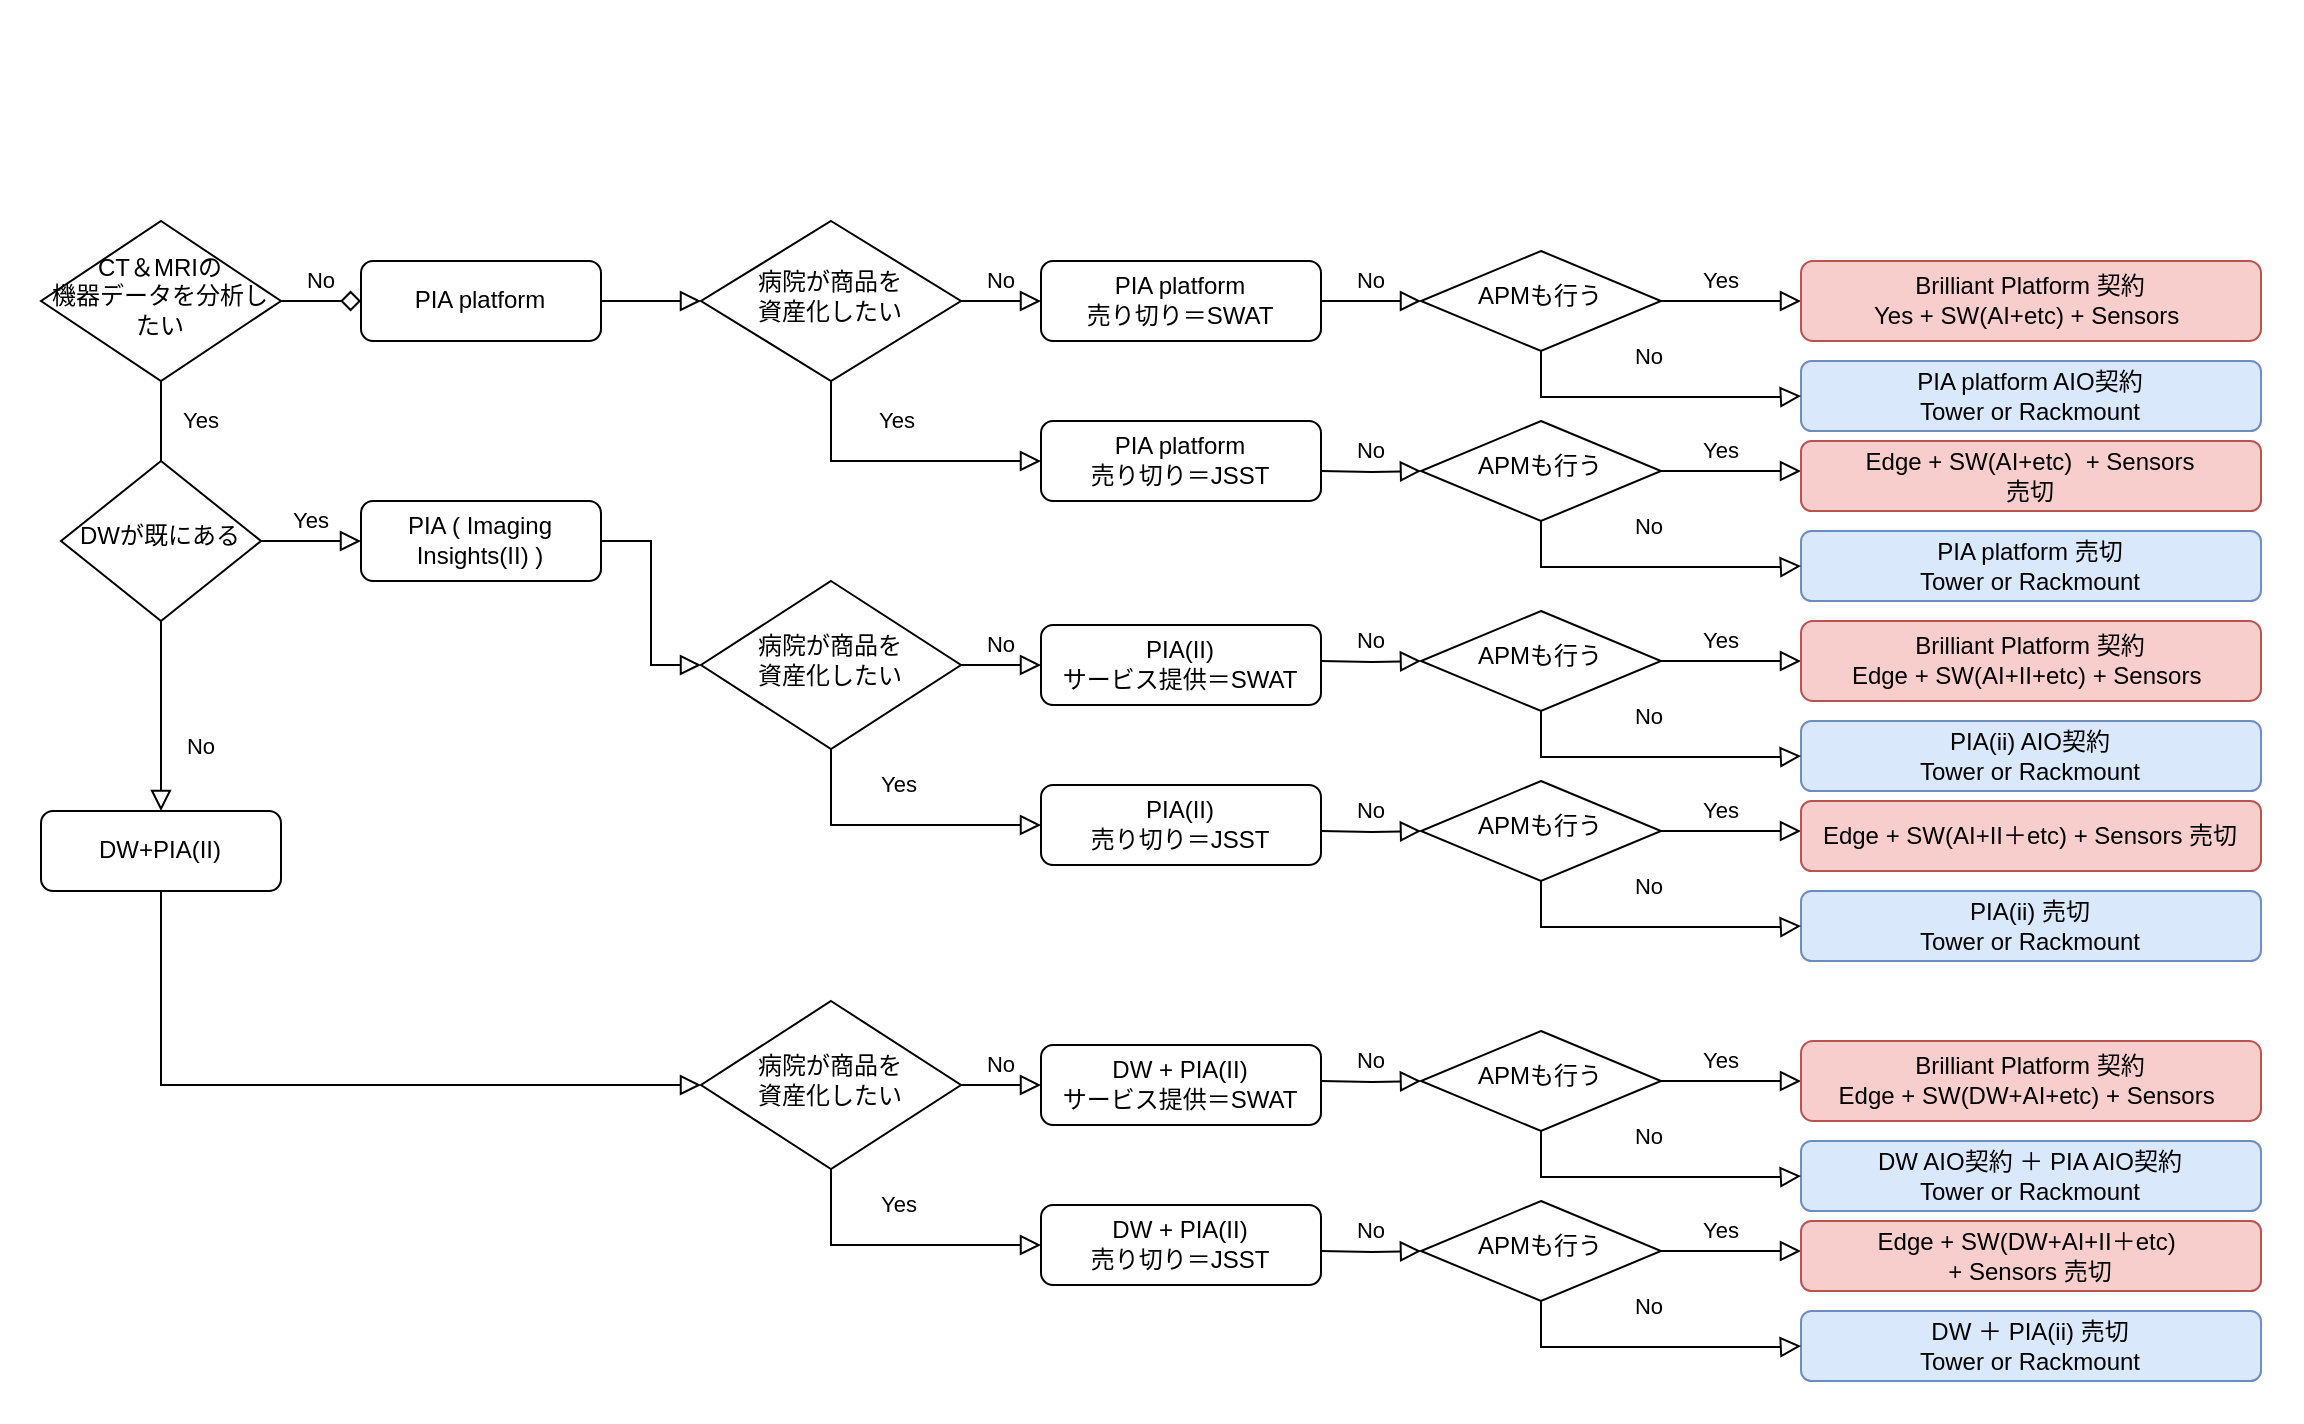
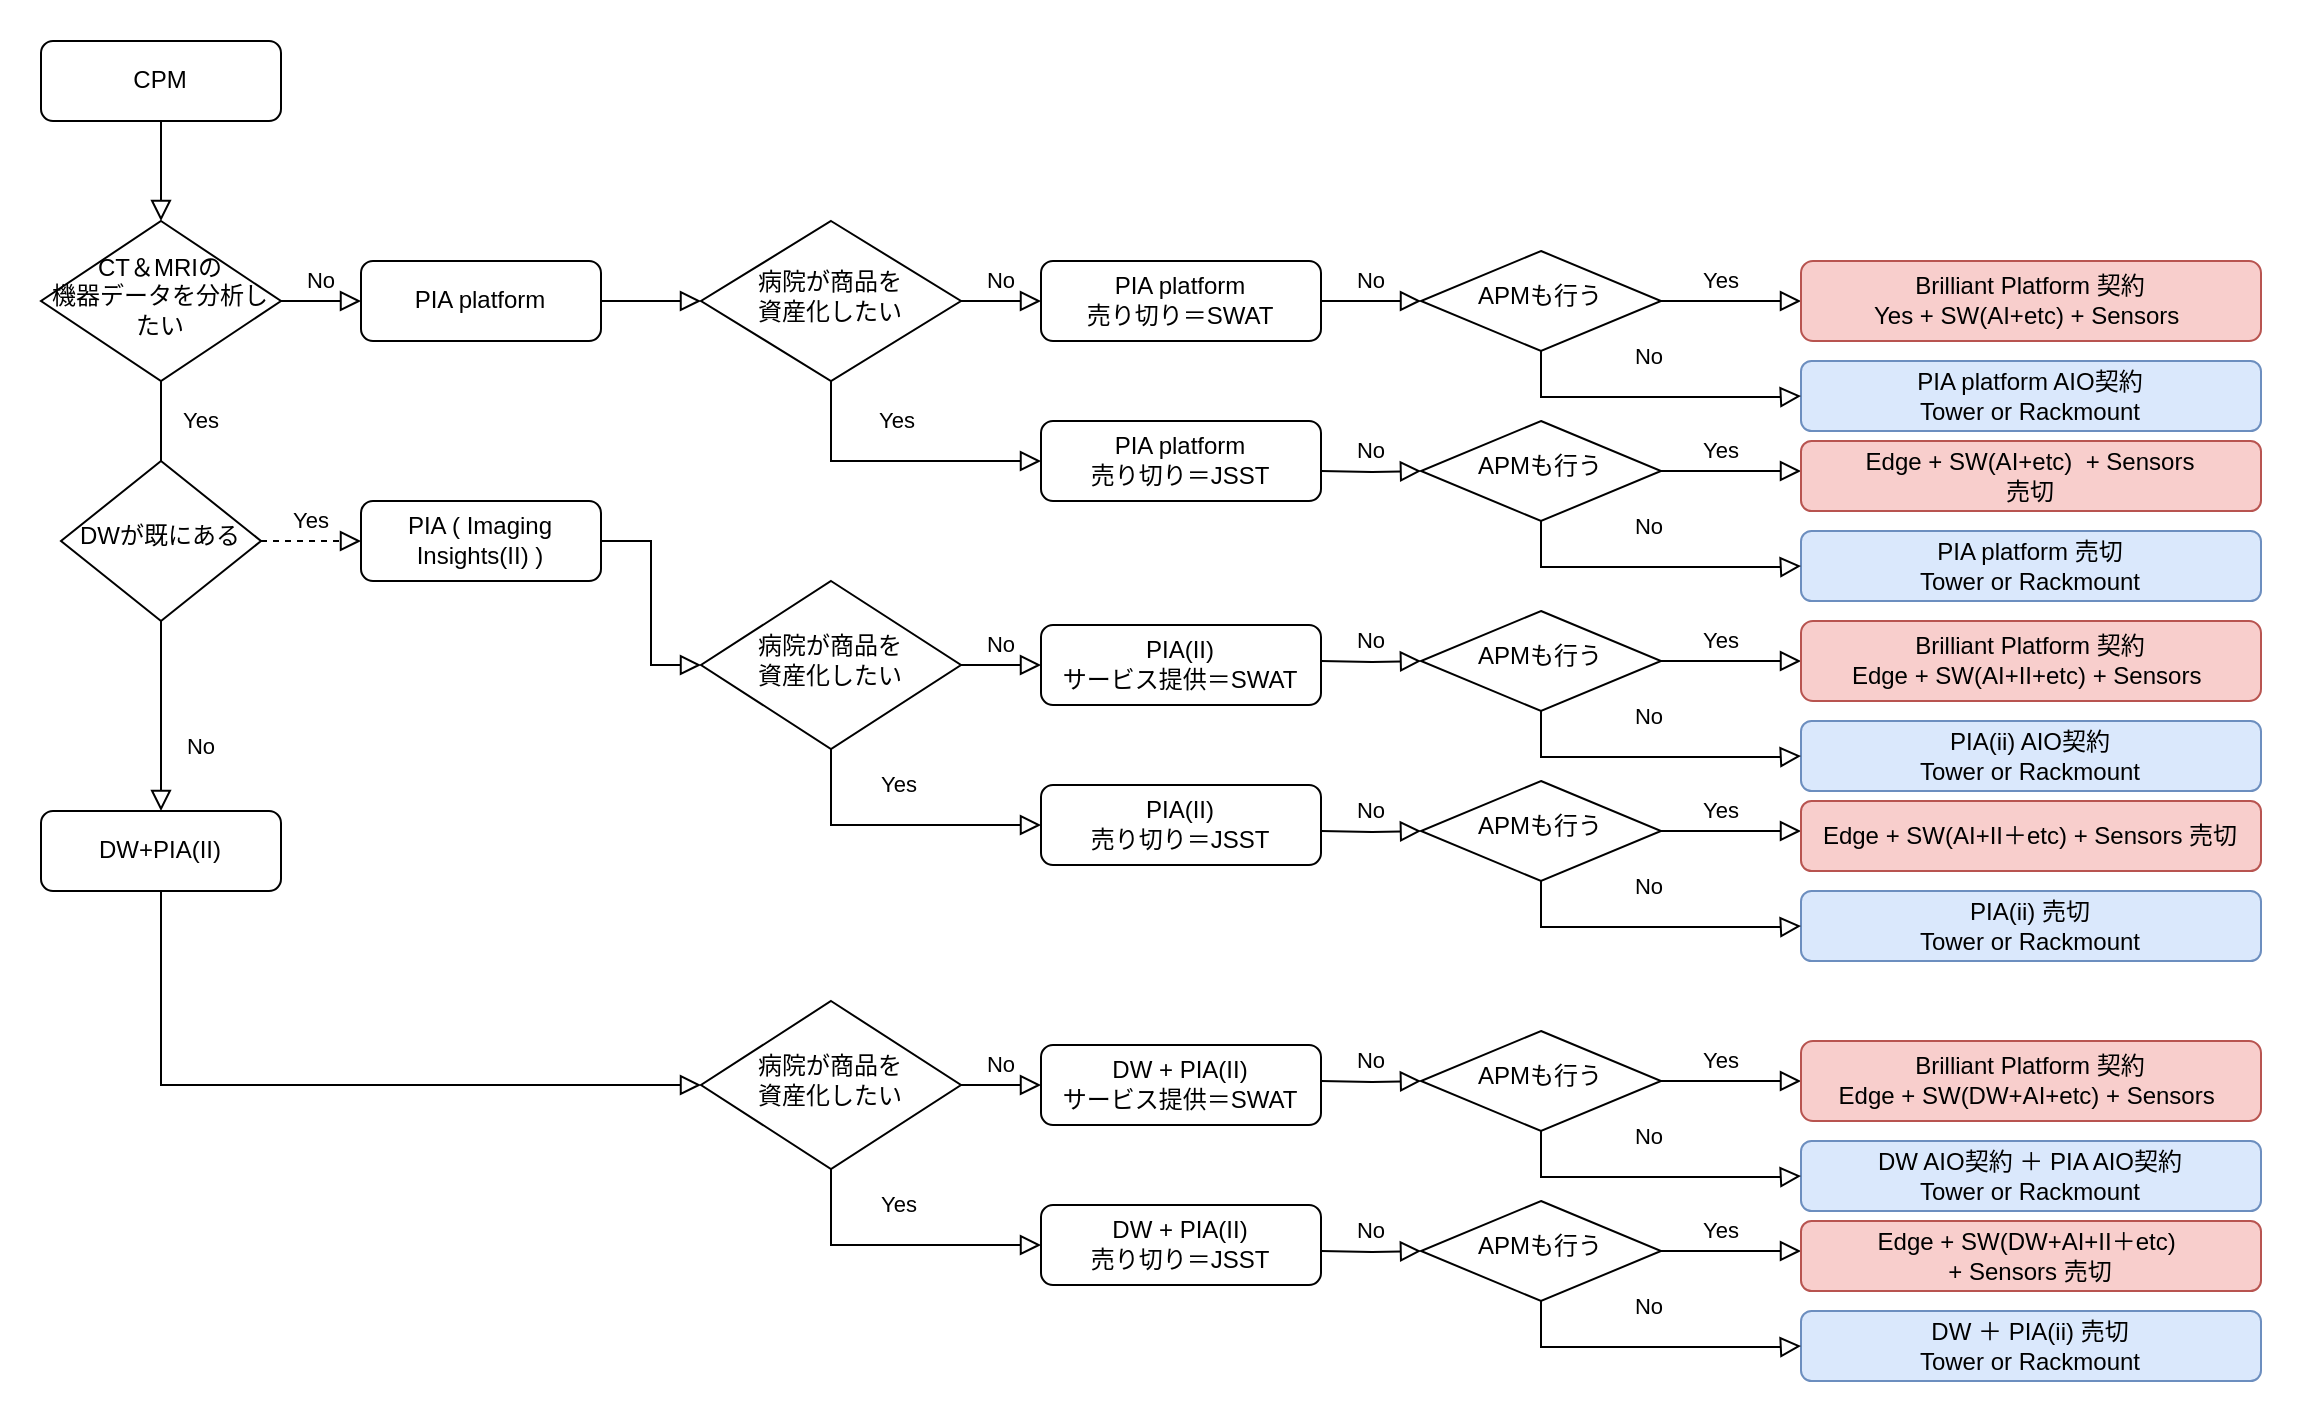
node "CPM": added
edge "CPM" -> "CT＆MRIの 機器データを分析したい": added
edge "CT＆MRIの 機器データを分析したい" -> "PIA platform": arrowhead diamond -> block
edge "DWが既にある" -> "PIA ( Imaging Insights(II) )": style solid -> dashed
